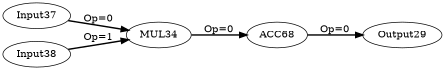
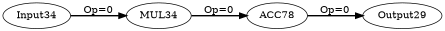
node "Input37": label "Input37" -> "Input34"
node "ACC68": label "ACC68" -> "ACC78"
node "Input38": removed
